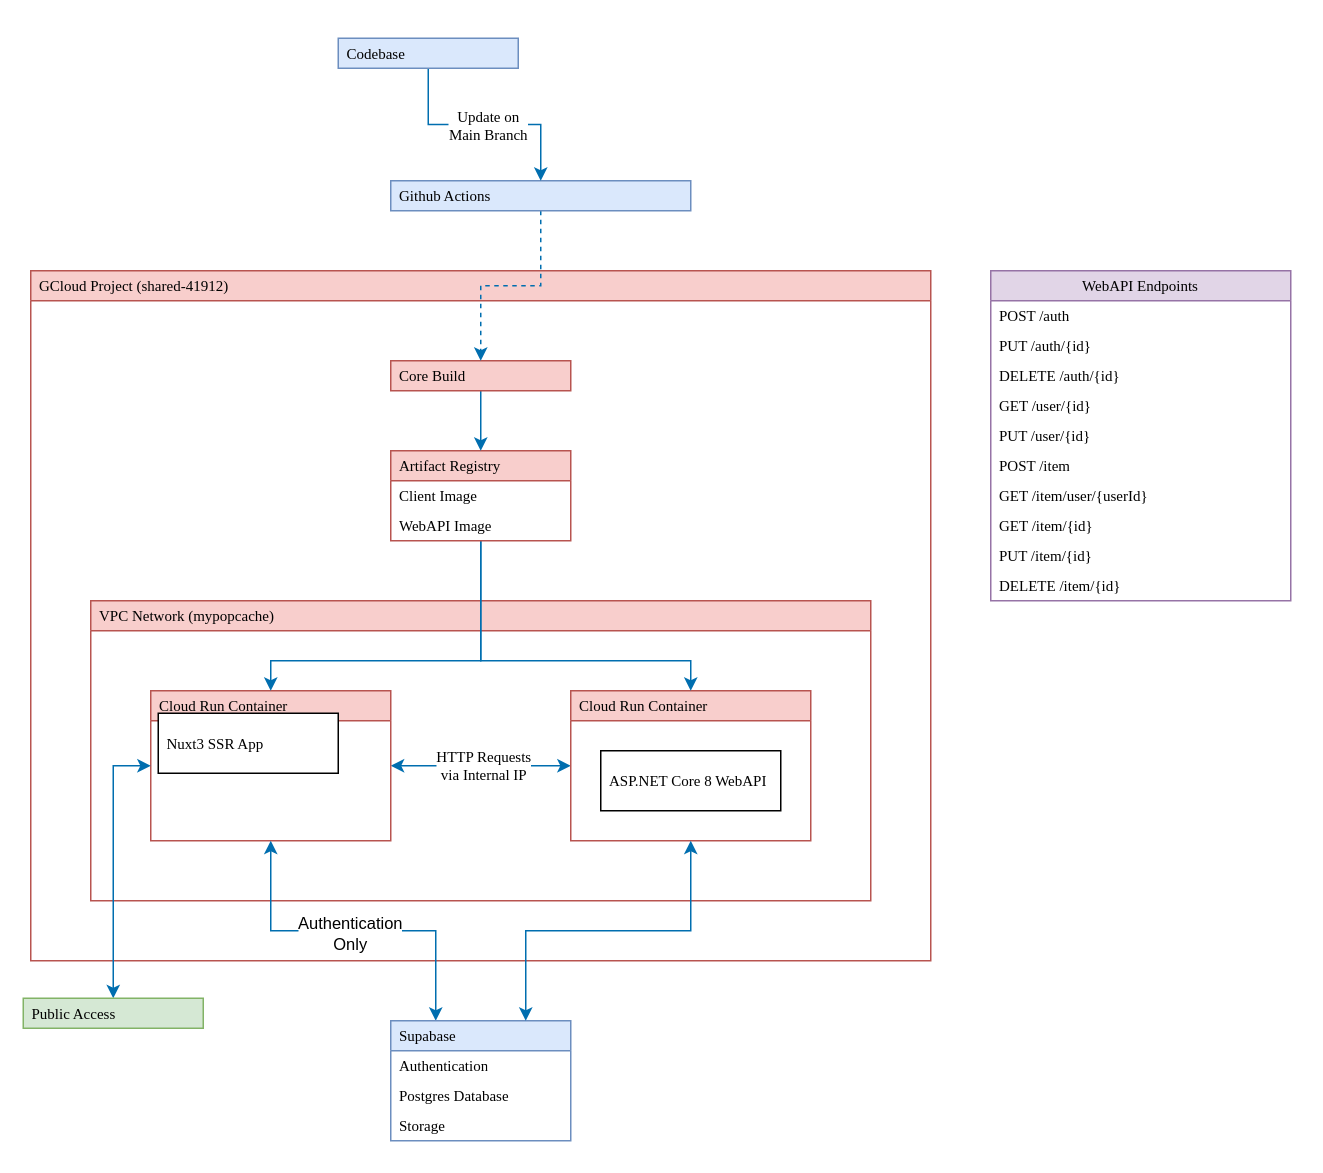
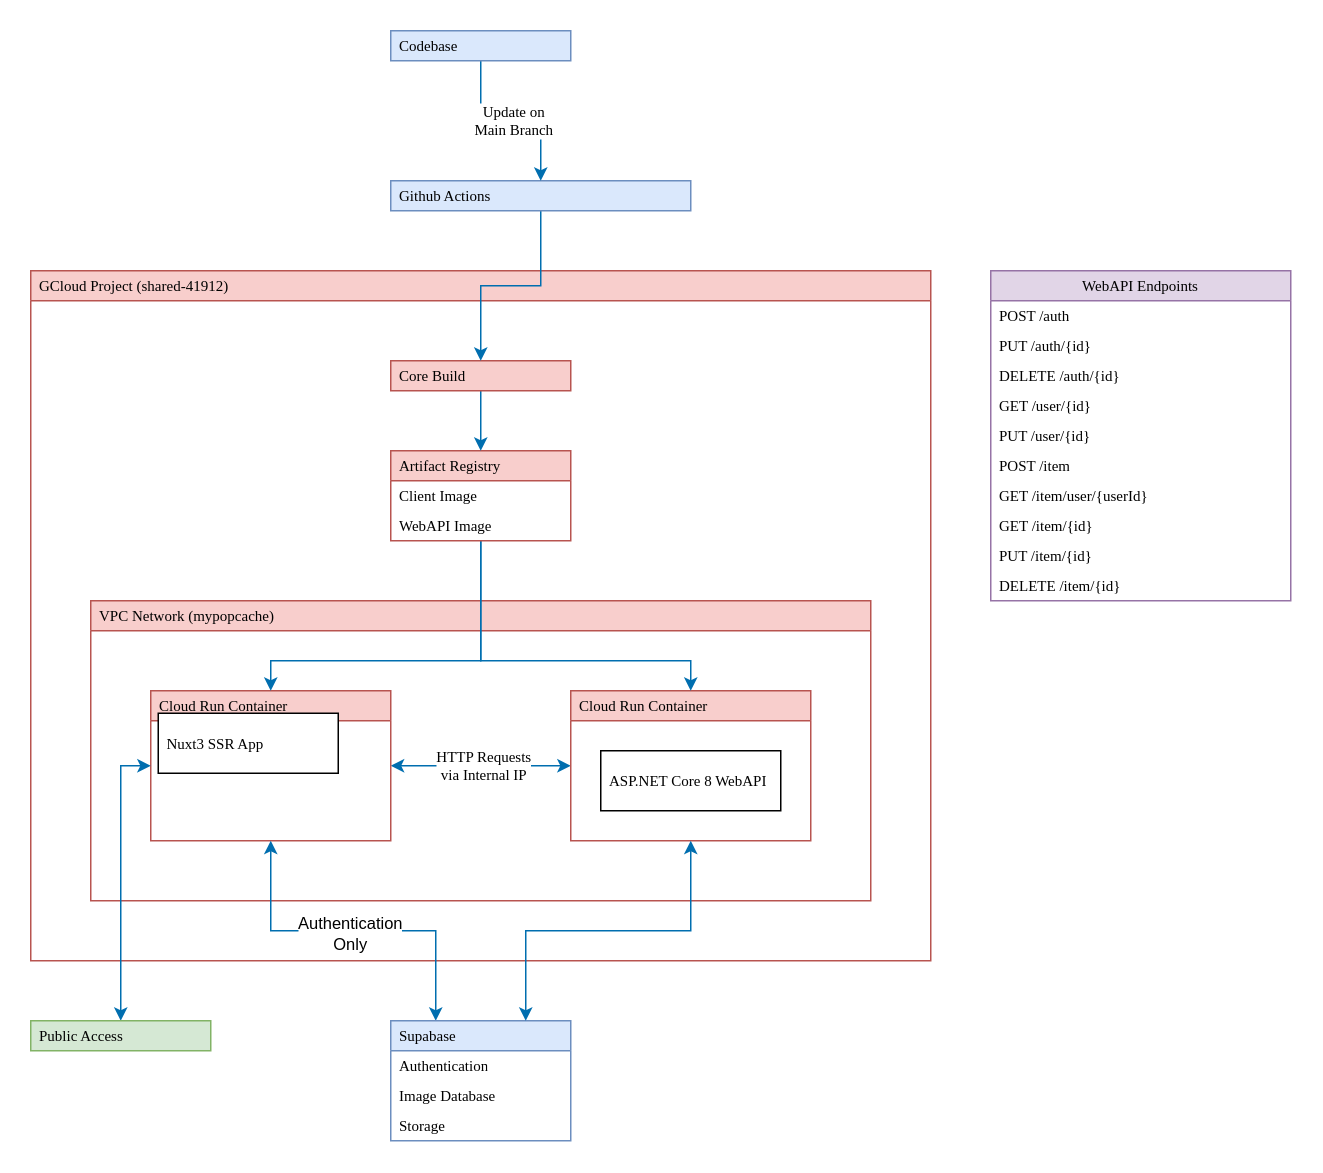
node "Codebase": moved (428, 53) -> (481, 46)
edge "Github Actions" -> "Core Build": style dashed -> solid
node "Public Access": moved (113, 1013) -> (121, 1036)
node "Postgres Database": label "Postgres Database" -> "Image Database"
